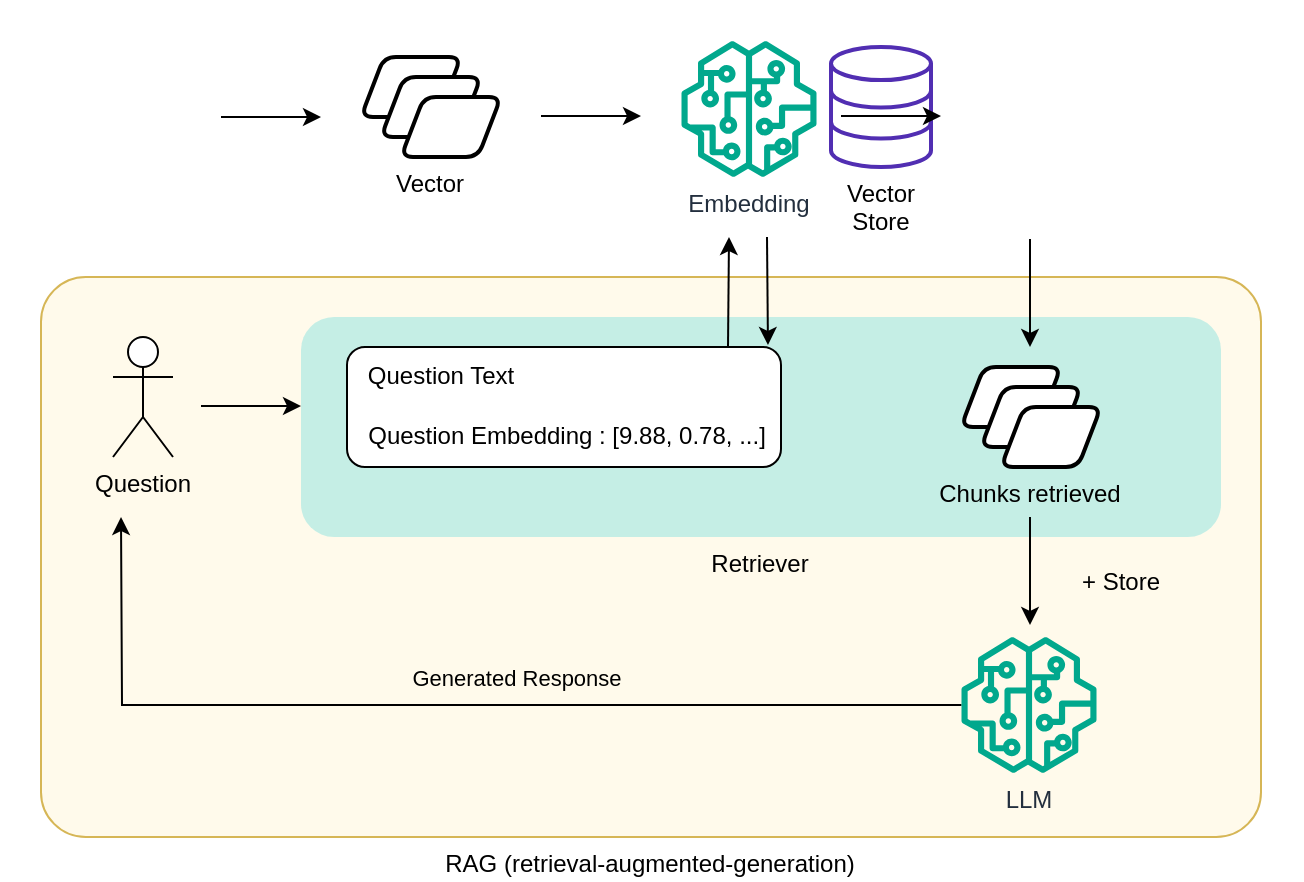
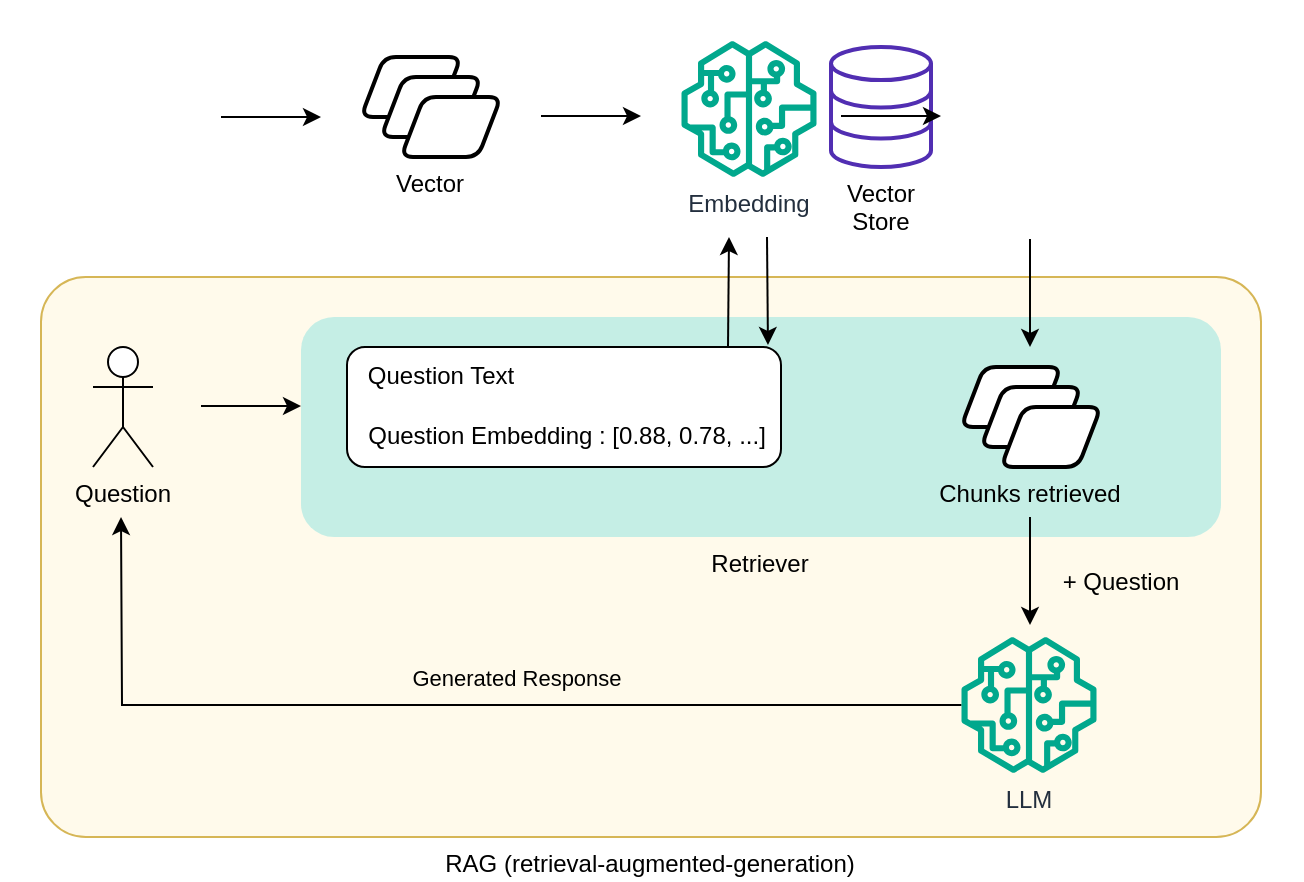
node "Question": moved (143, 397) -> (123, 407)
node "Question Embedding : [9.88, 0.78, ...]": label "Question Embedding : [9.88, 0.78, ...]" -> "Question Embedding : [0.88, 0.78, ...]"
node "+ Store": label "+ Store" -> "+ Question"
